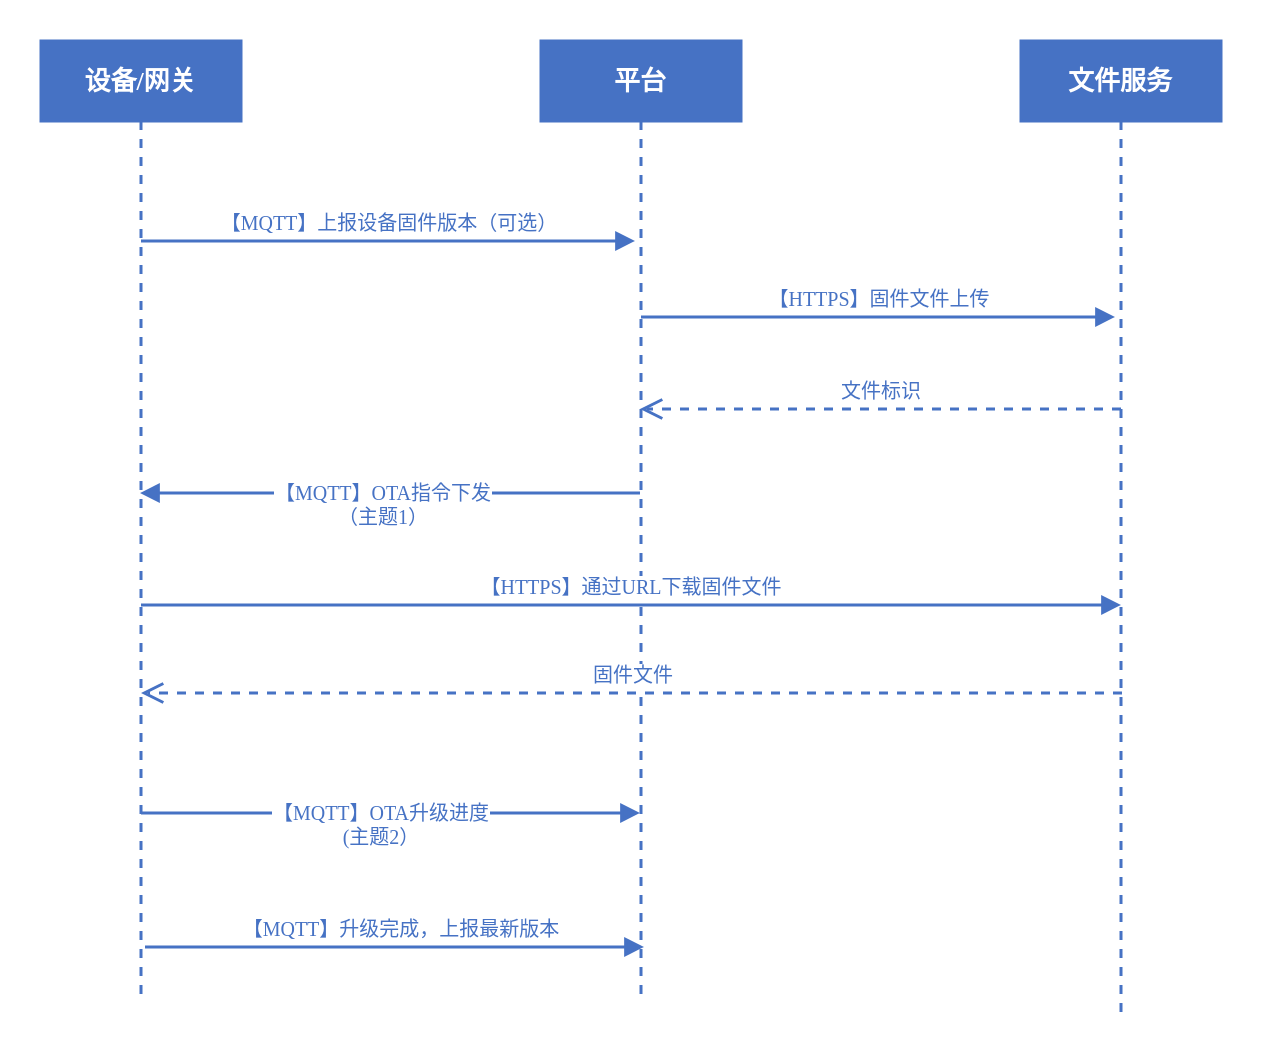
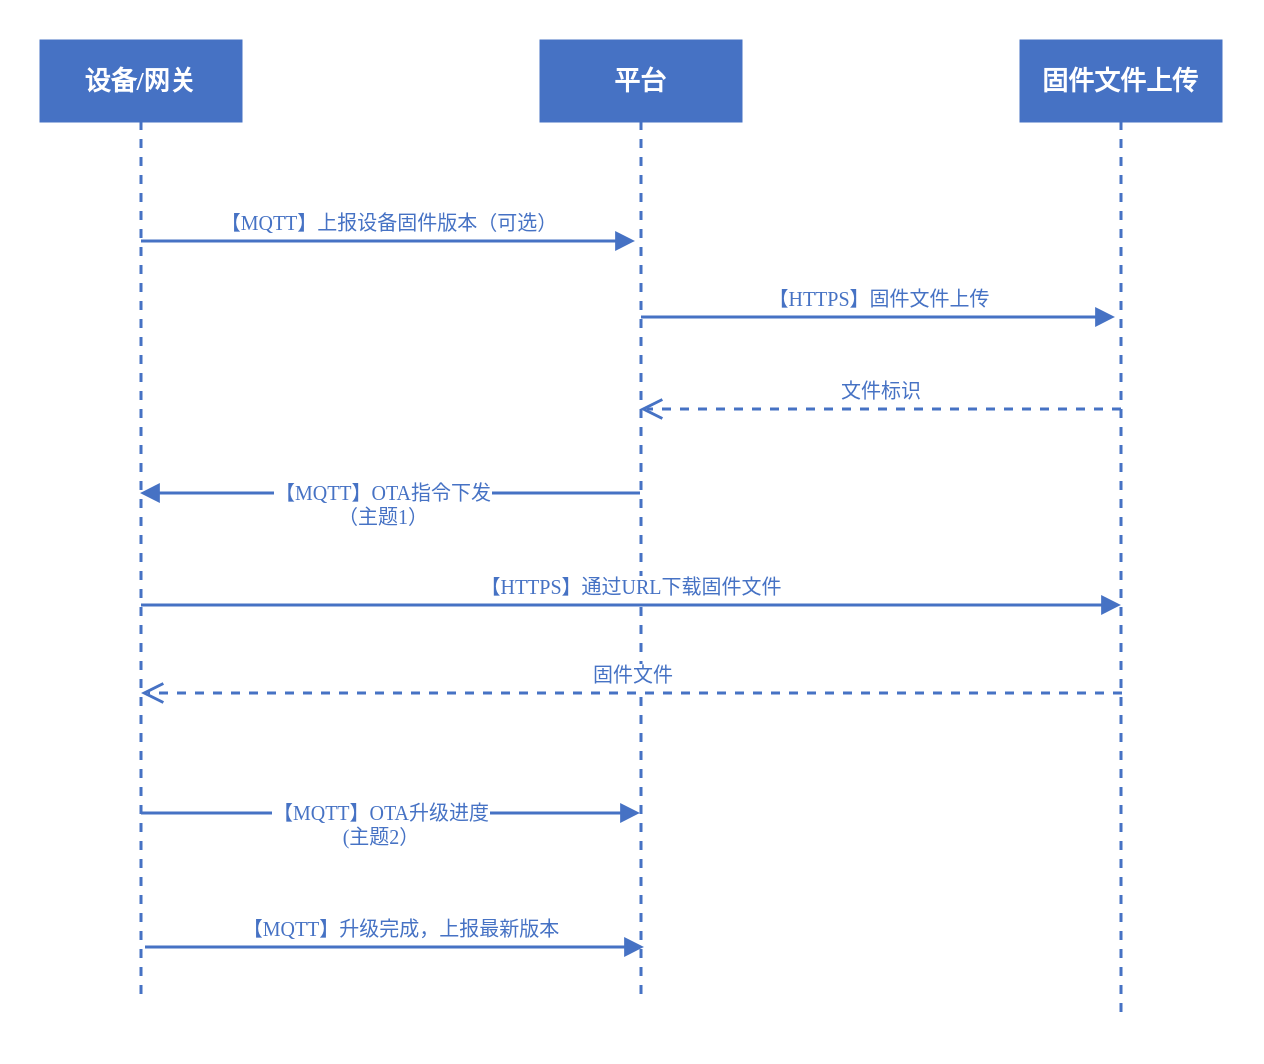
node "文件服务": label "文件服务" -> "固件文件上传"
